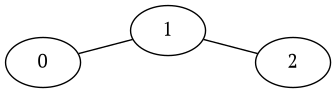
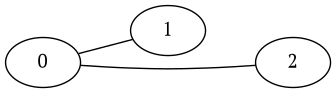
edge "1" -- "2": now "0" -- "2"
